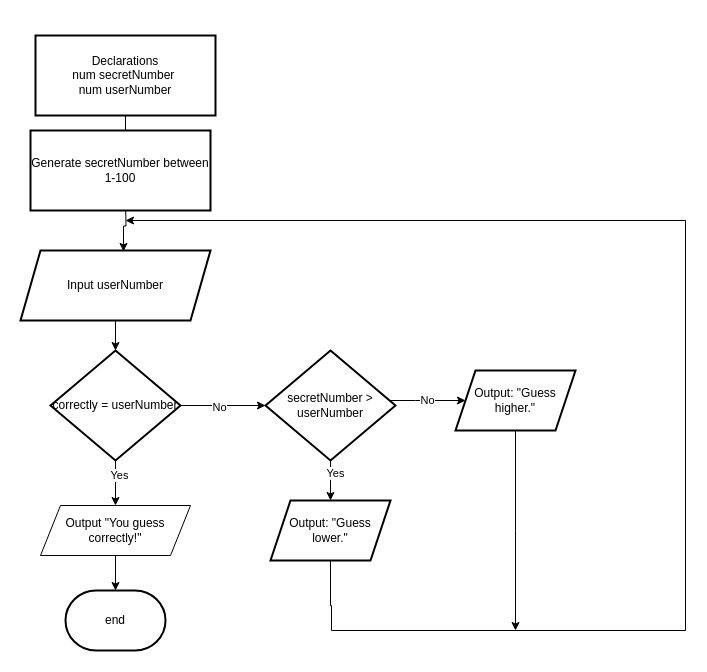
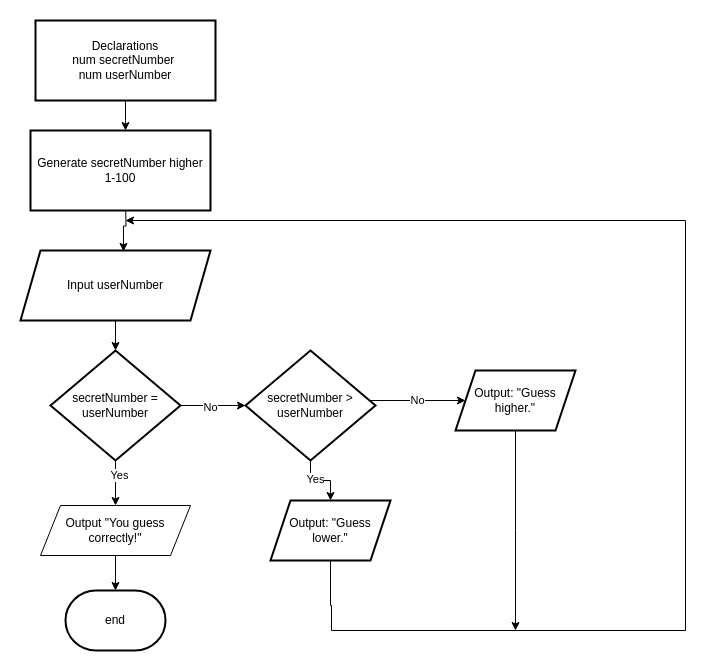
node "Declarations num secretNumber num userNumber": moved (126, 76) -> (126, 61)
node "Generate secretNumber between 1-100": label "Generate secretNumber between 1-100" -> "Generate secretNumber higher 1-100"
node "correctly = userNumber": label "correctly = userNumber" -> "secretNumber = userNumber"
node "secretNumber > userNumber": moved (331, 406) -> (311, 406)
